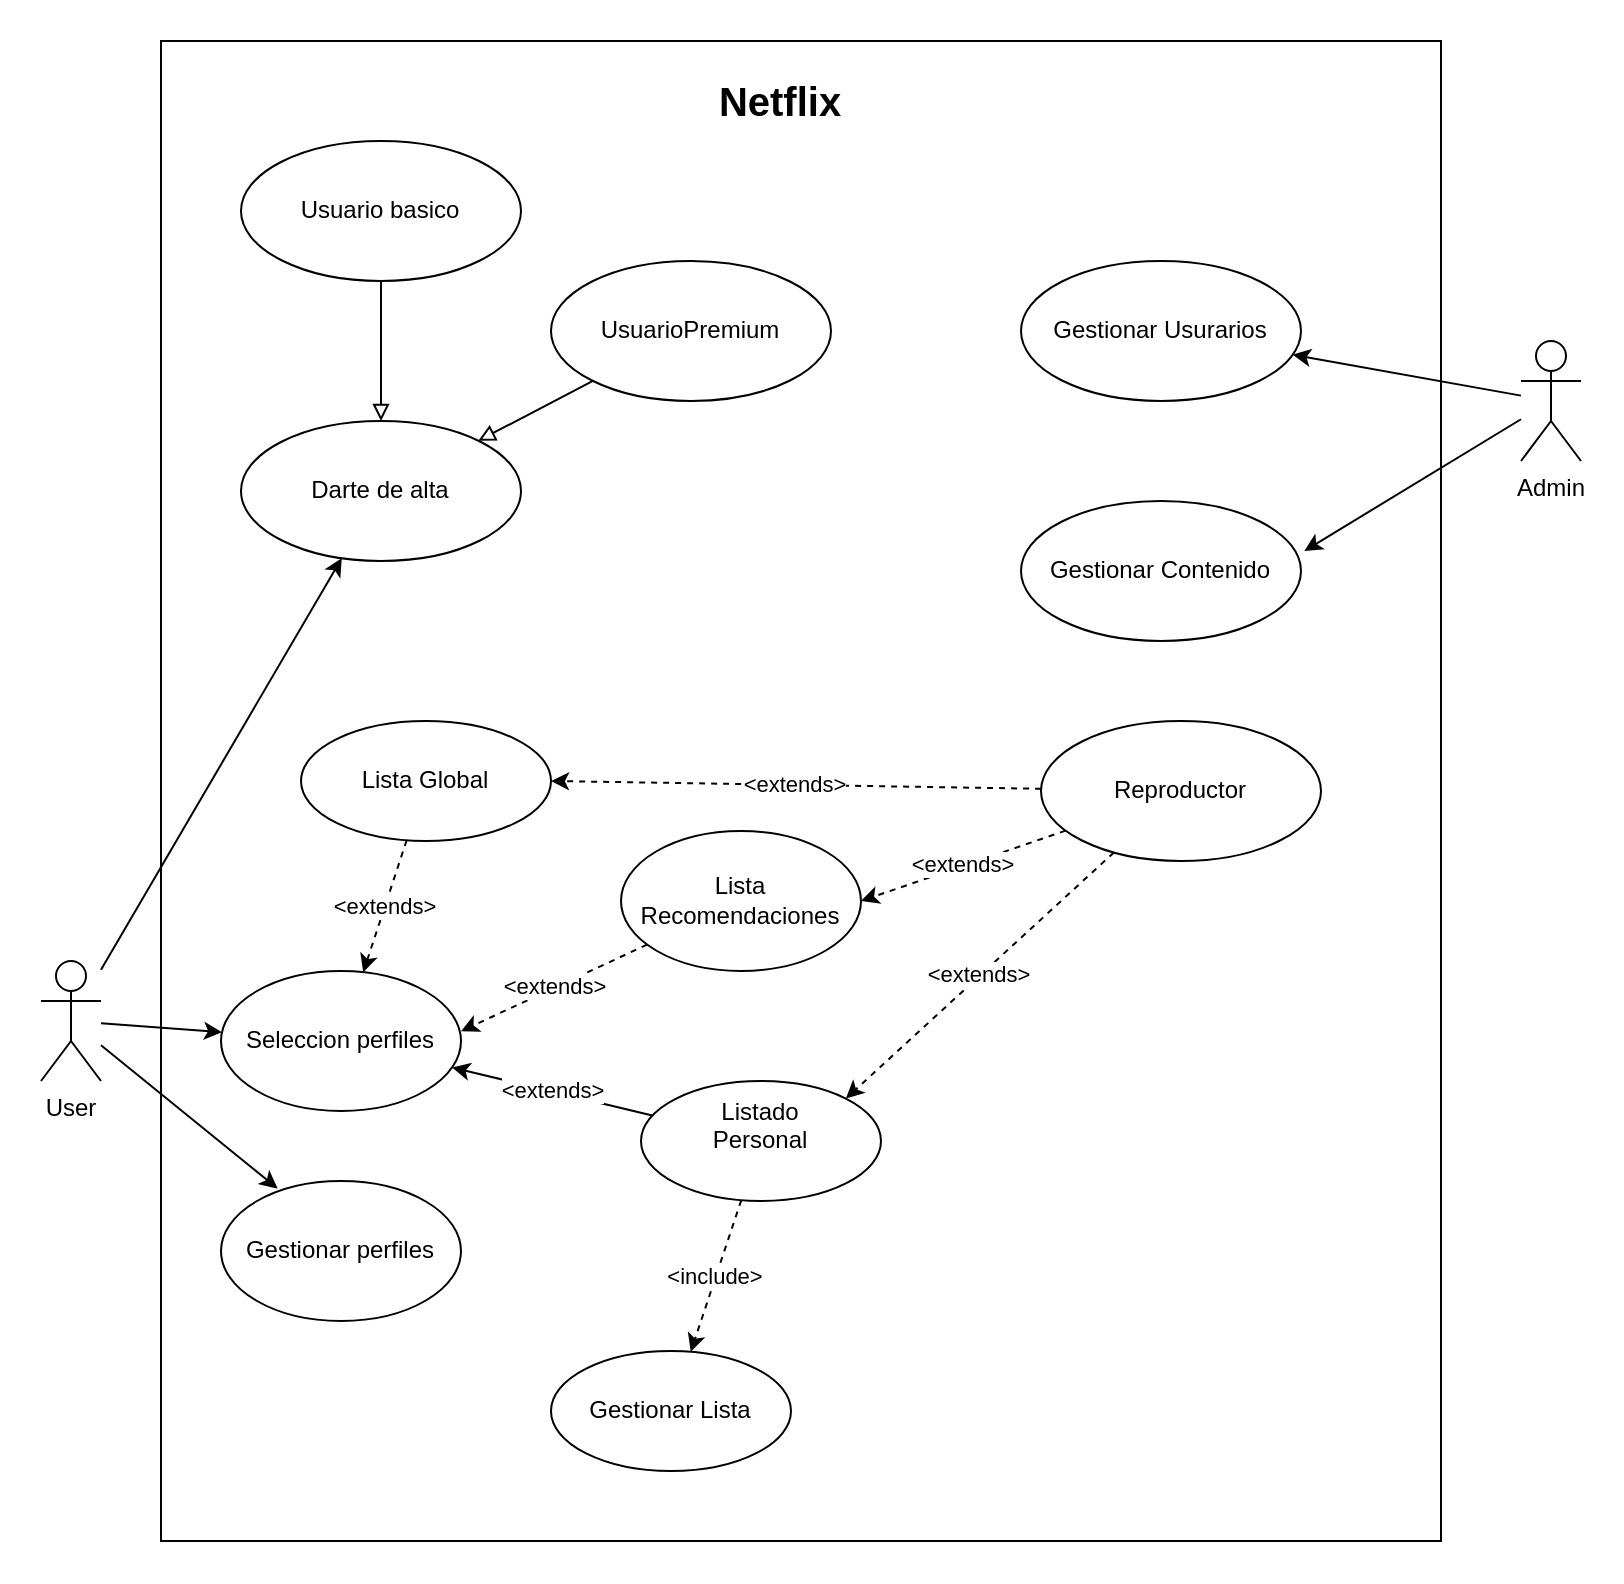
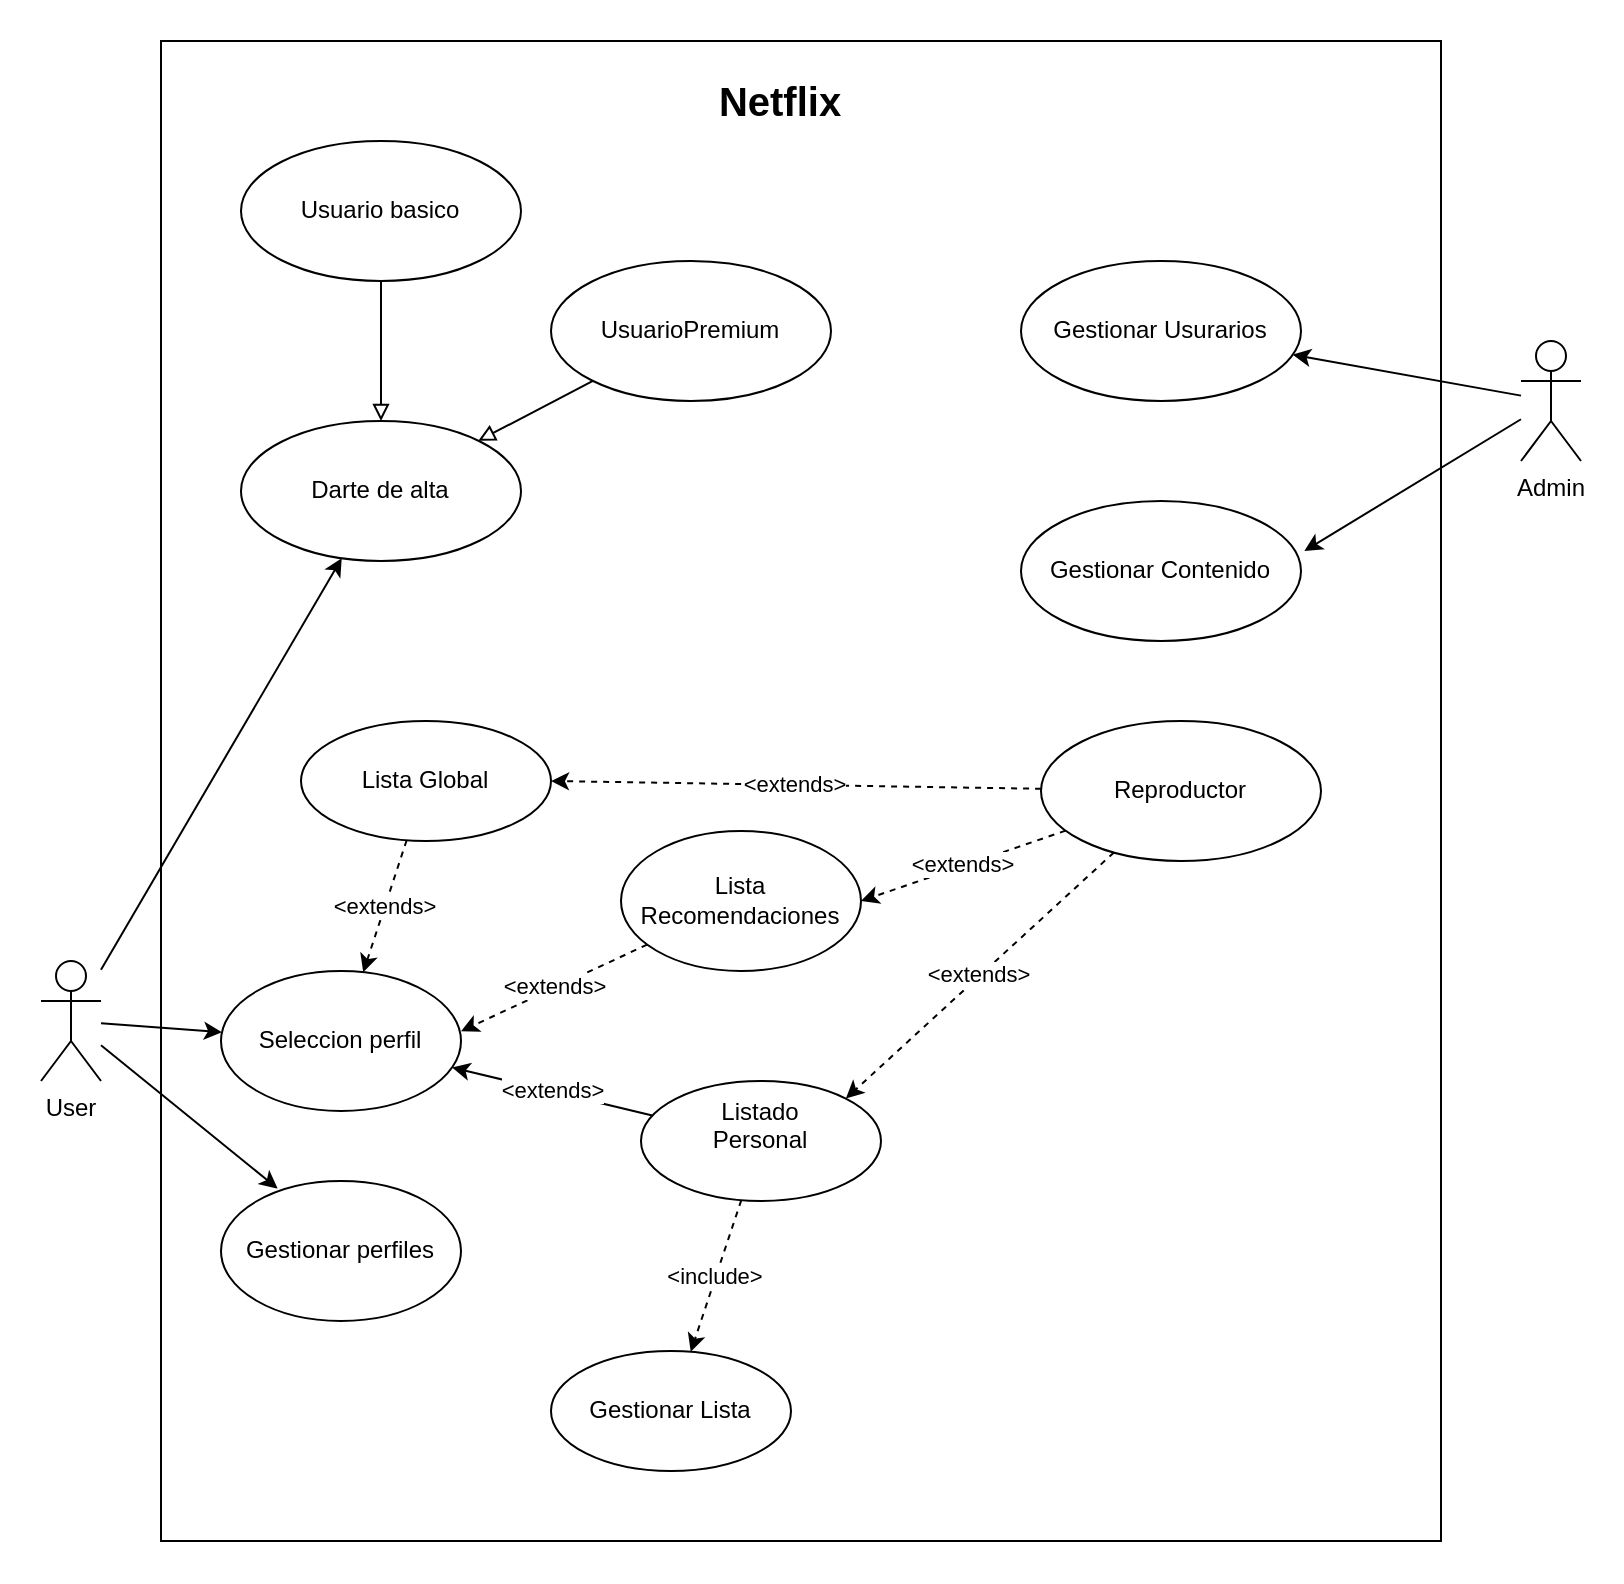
node "Seleccion perfiles": label "Seleccion perfiles" -> "Seleccion perfil"
